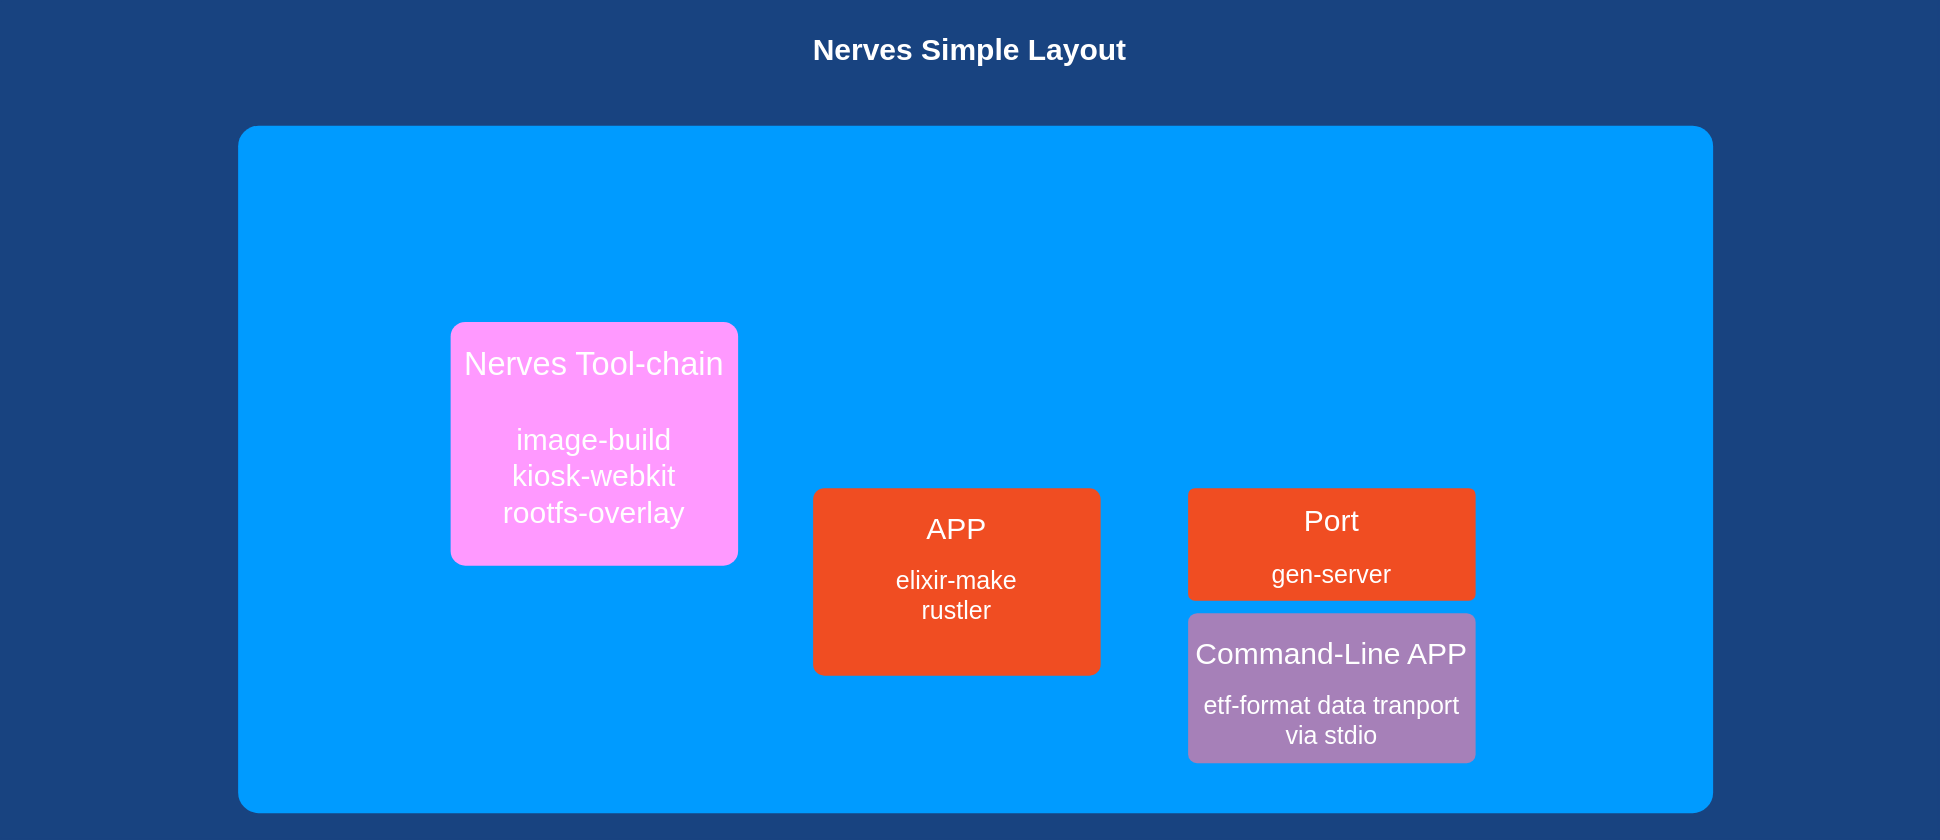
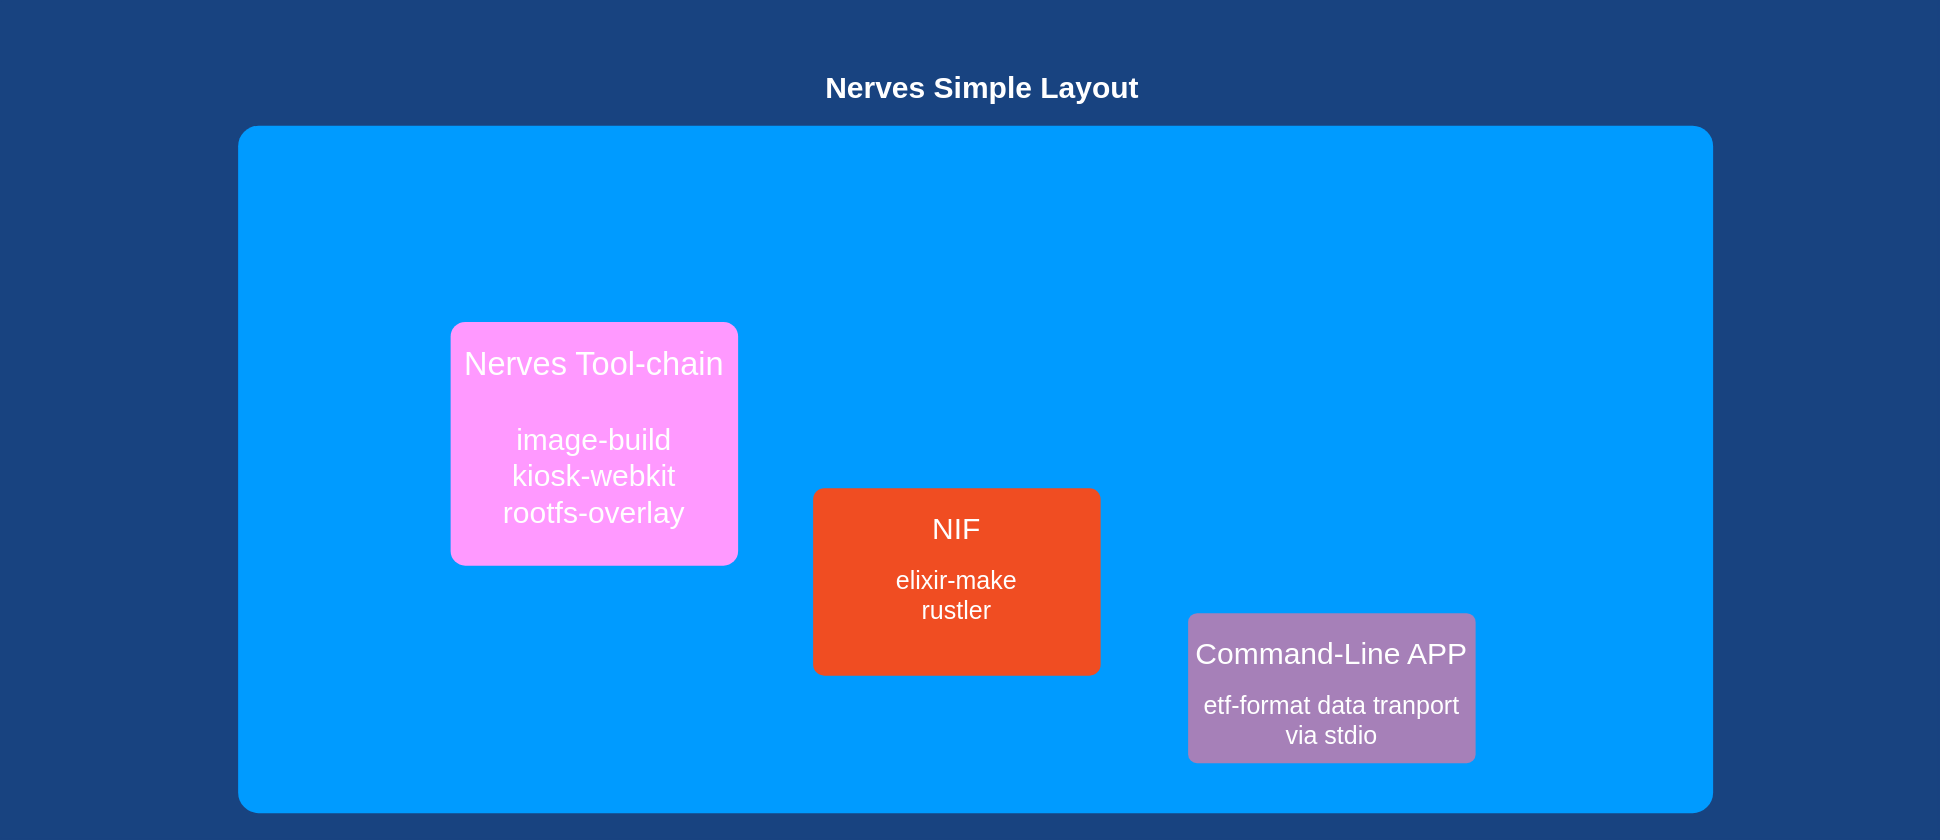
node "Nerves Simple Layout": moved (969, 51) -> (982, 88)
node "APP elixir-make rustler": label "APP elixir-make rustler" -> "NIF elixir-make rustler"
node "Port gen-server": removed
